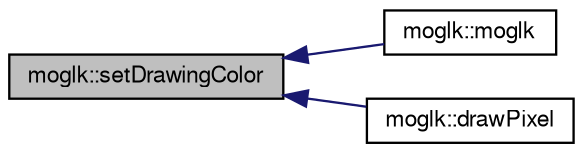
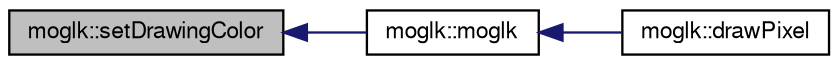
edge "moglk::drawPixel" -> "moglk::setDrawingColor": now "moglk::drawPixel" -> "moglk::moglk"
